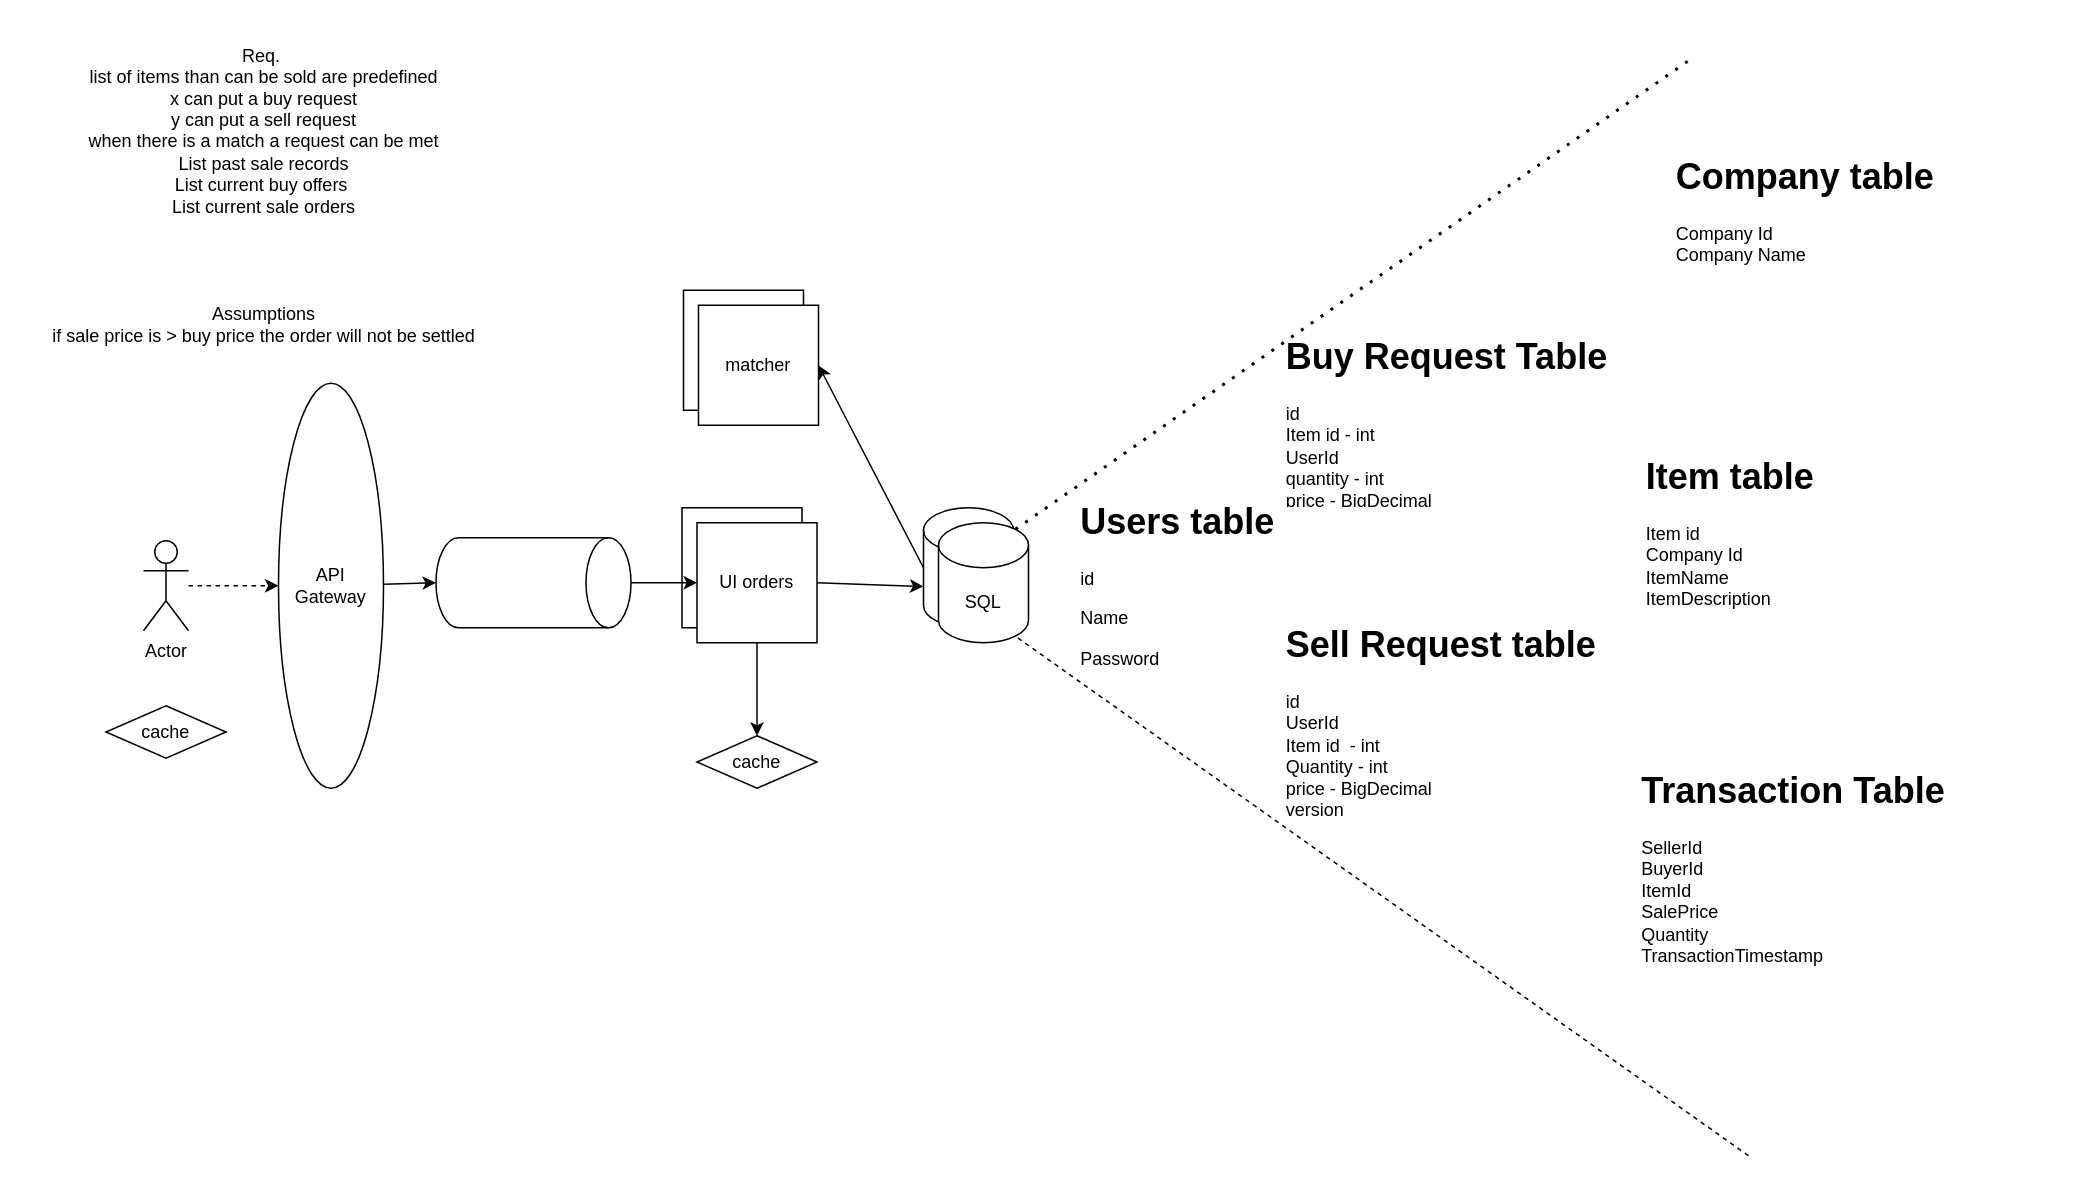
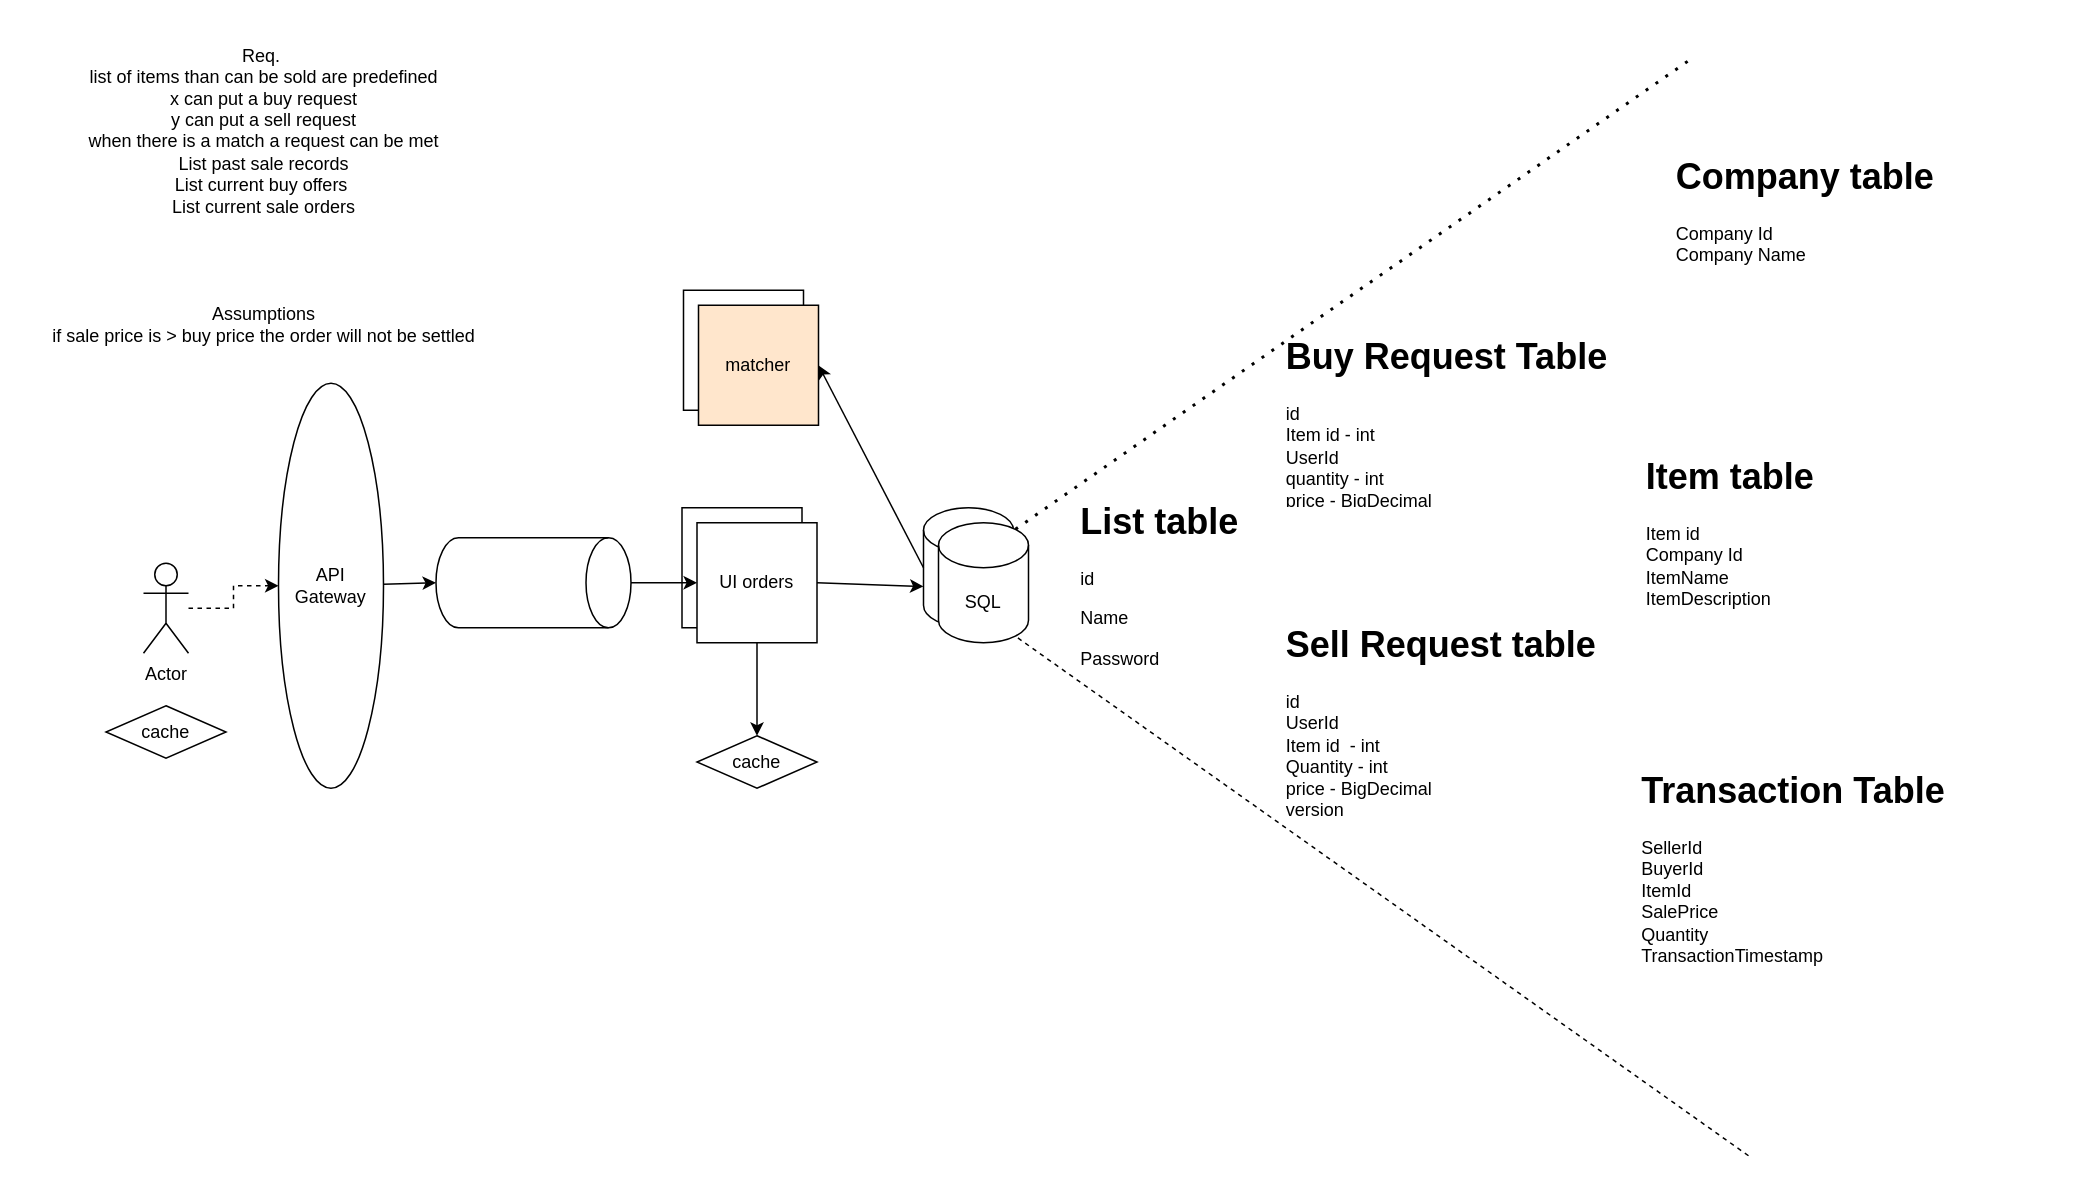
node "matcher": fillcolor #ffffff -> #ffe6cc
node "Users table id Name Password": label "Users table id Name Password" -> "List table id Name Password"
node "Actor": moved (166, 586) -> (166, 608)
